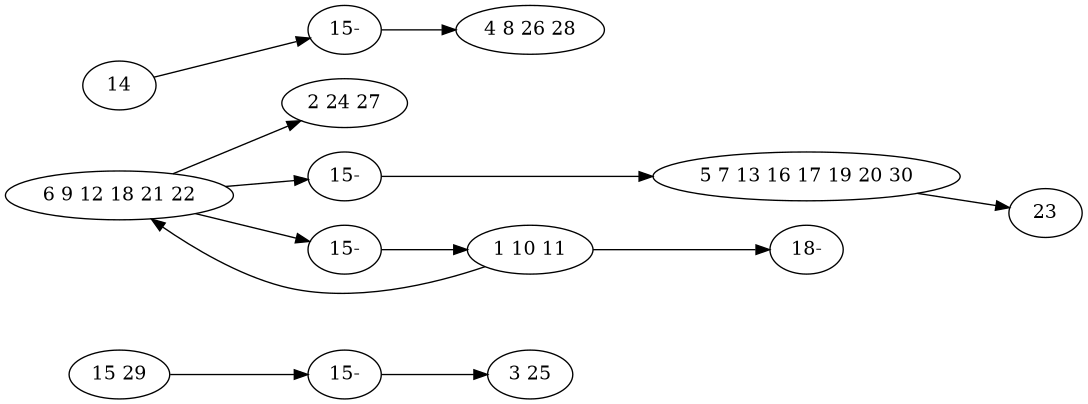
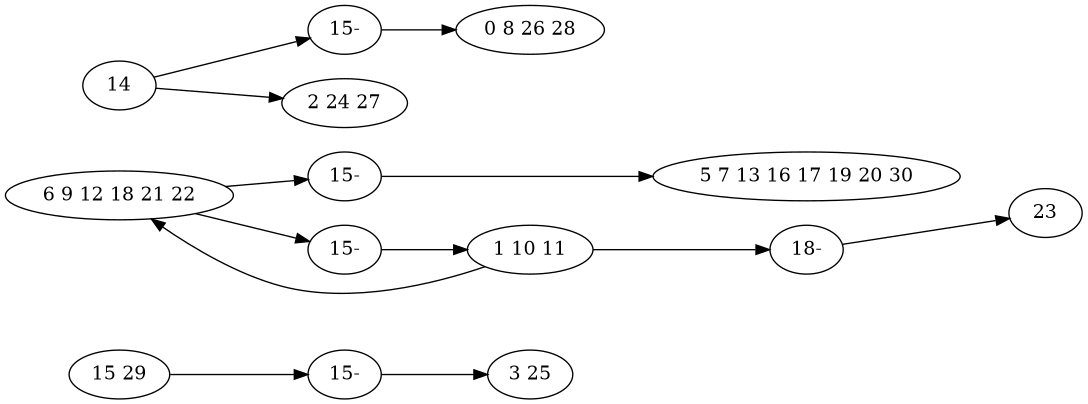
node "4 8 26 28": label "4 8 26 28" -> "0 8 26 28"
edge "6 9 12 18 21 22" -> "2 24 27": now "14" -> "2 24 27"
edge "5 7 13 16 17 19 20 30" -> "23": now "18-" -> "23"
